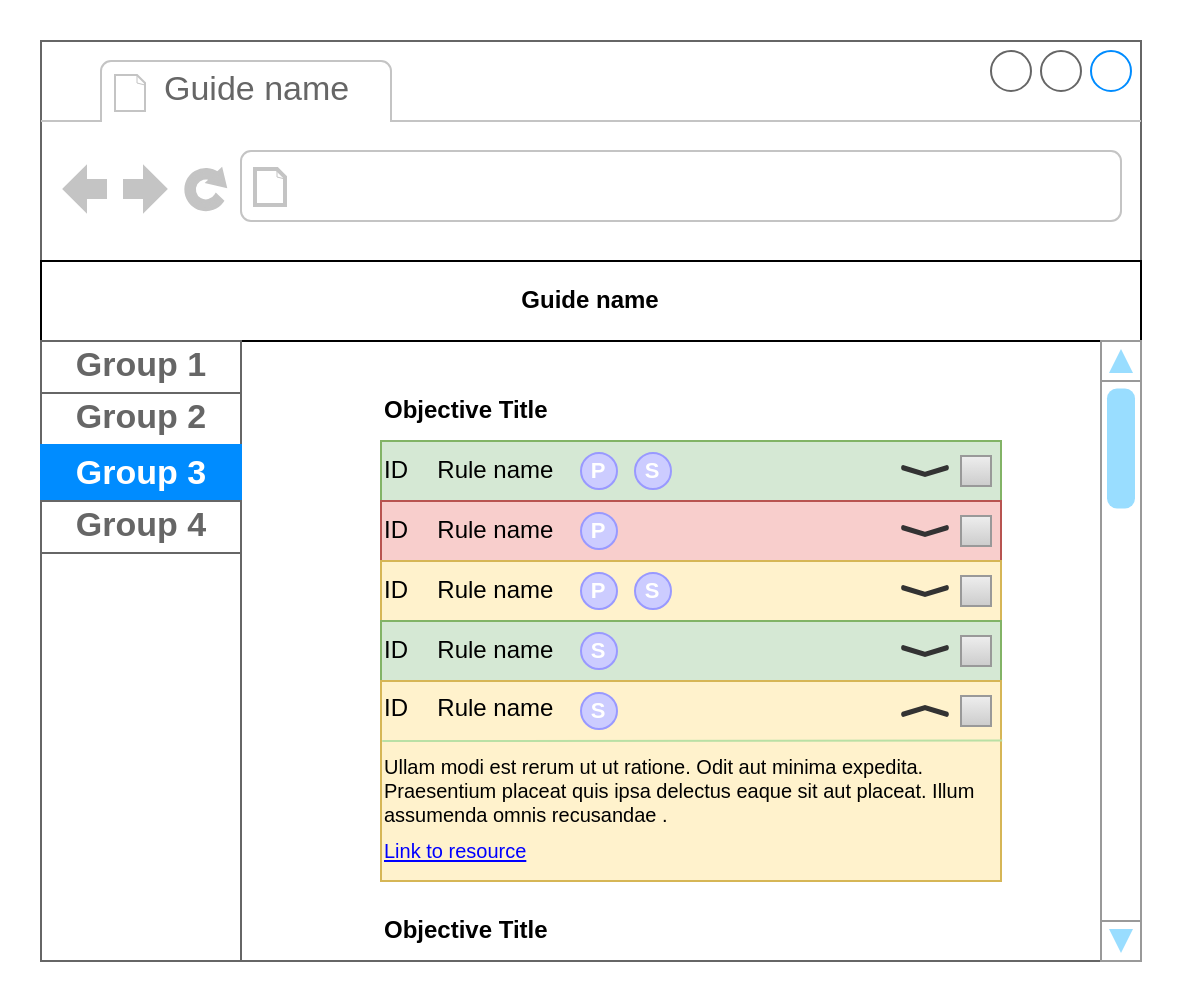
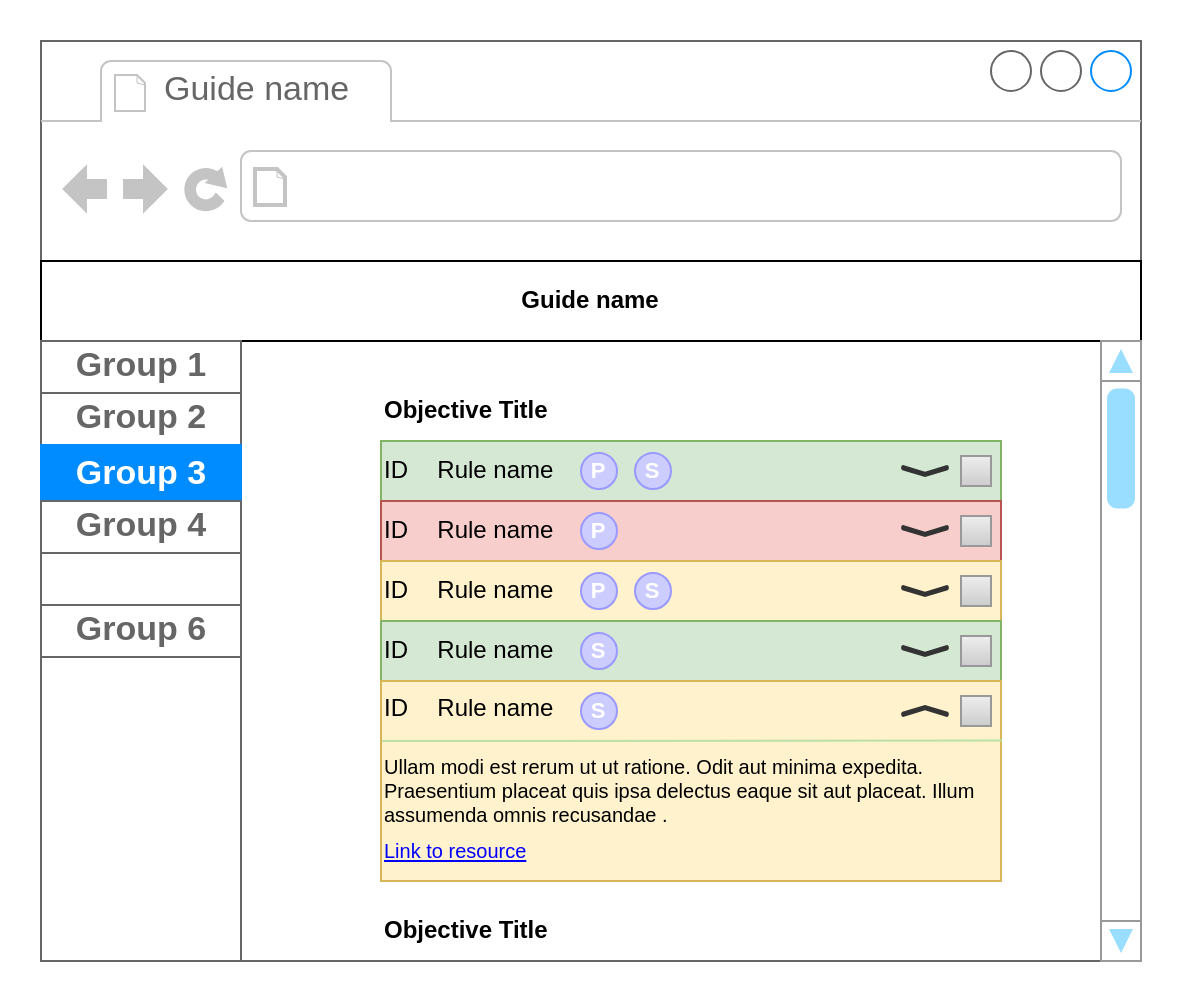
node "Group 6": added
